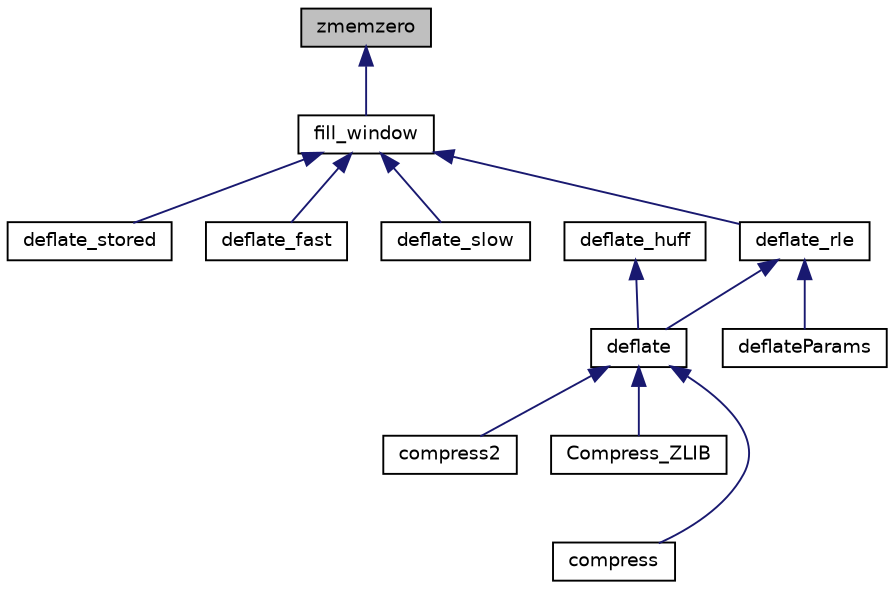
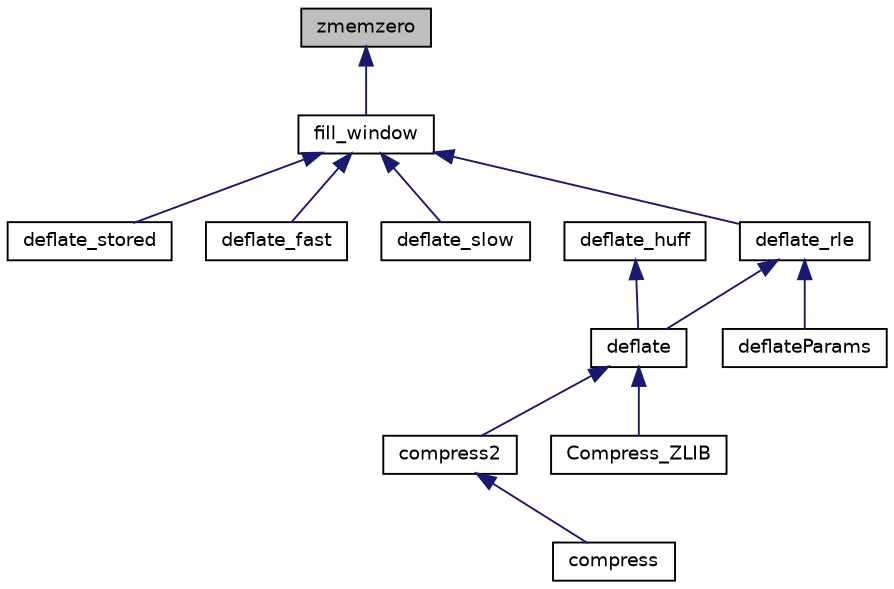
edge "compress" -> "deflate": now "compress" -> "compress2"
